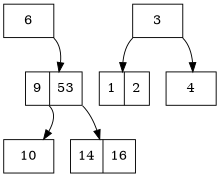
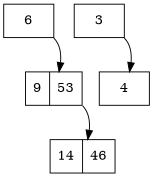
node "1": removed
node "10": removed
node "14": text "16" -> "46"
